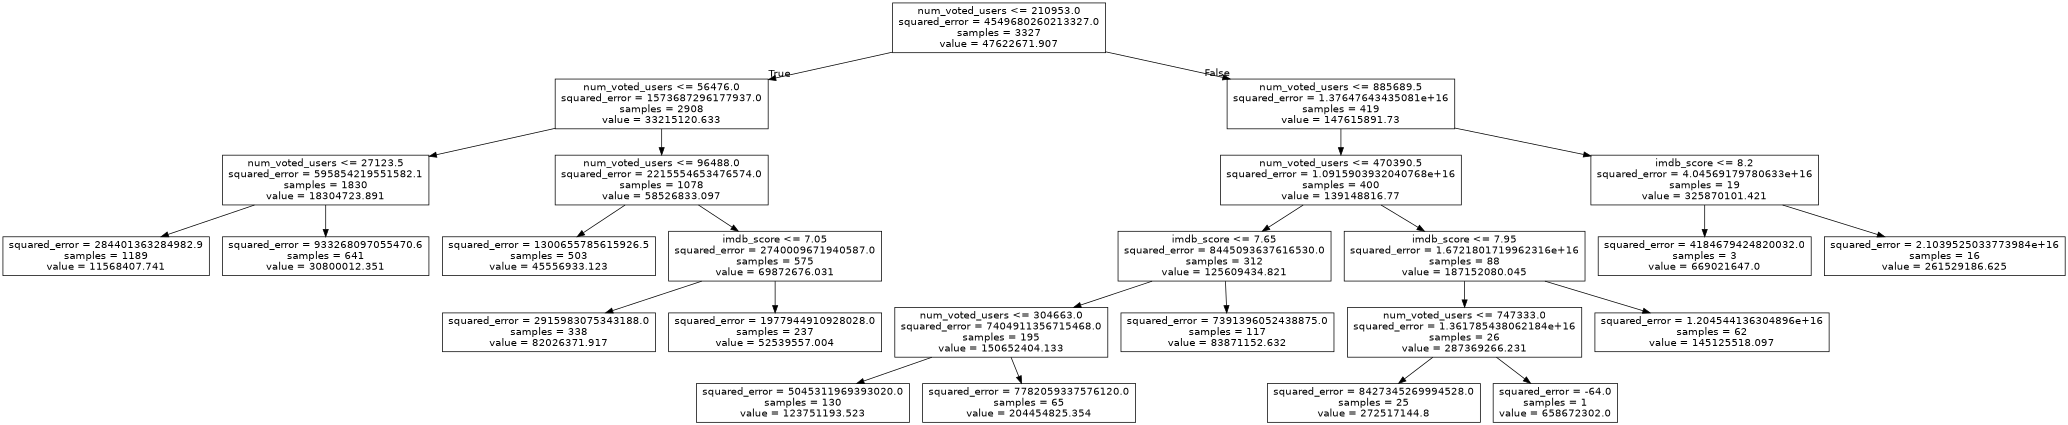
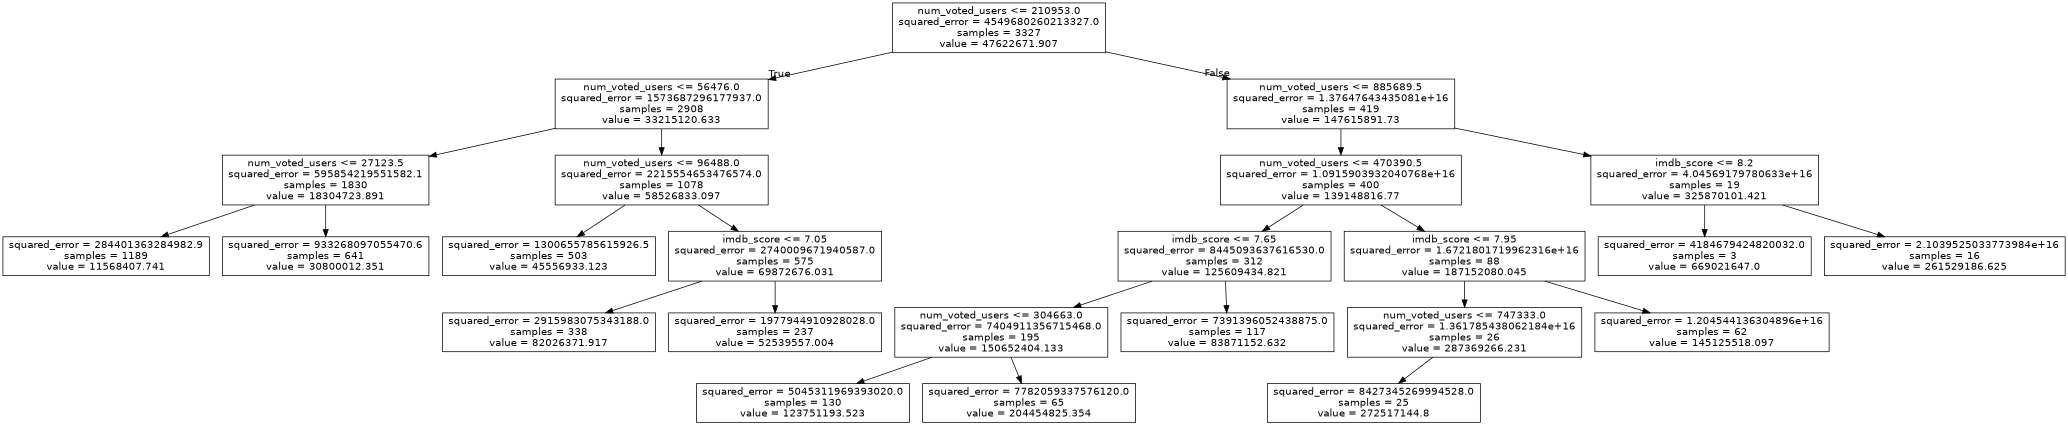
node "squared_error = -64.0 samples = 1 value = 658672302.0": removed
